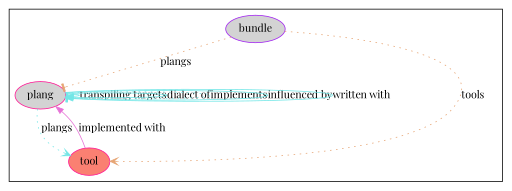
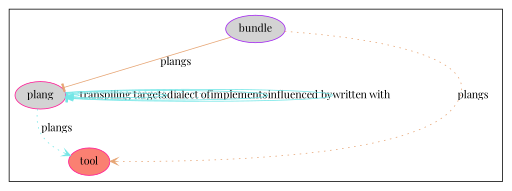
edge "bundle" -> "plang": style dotted -> solid
edge "bundle" -> "tool": label "tools" -> "plangs"
edge "tool" -> "plang": removed, label "implemented with"
